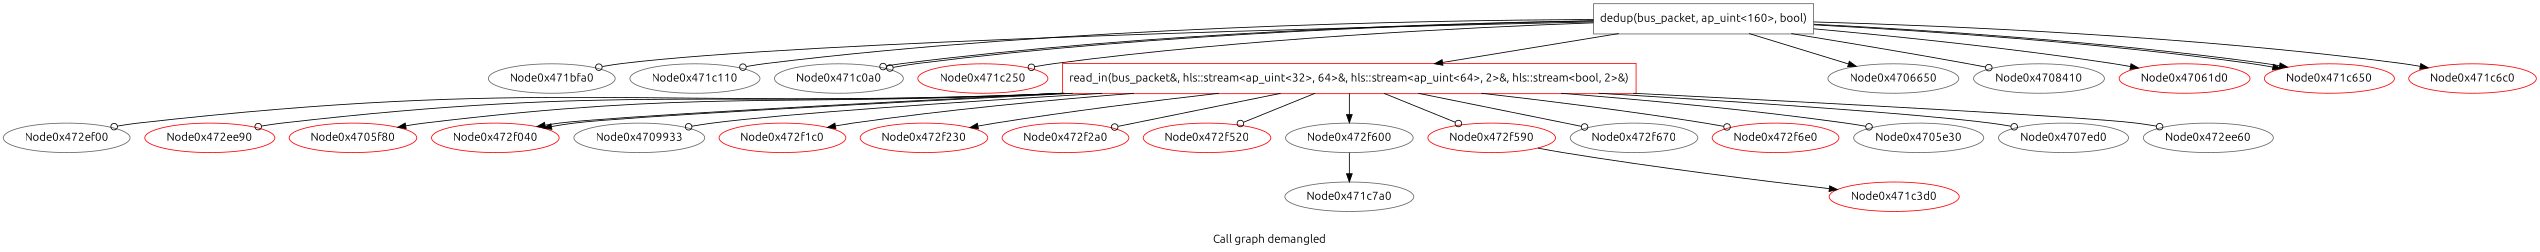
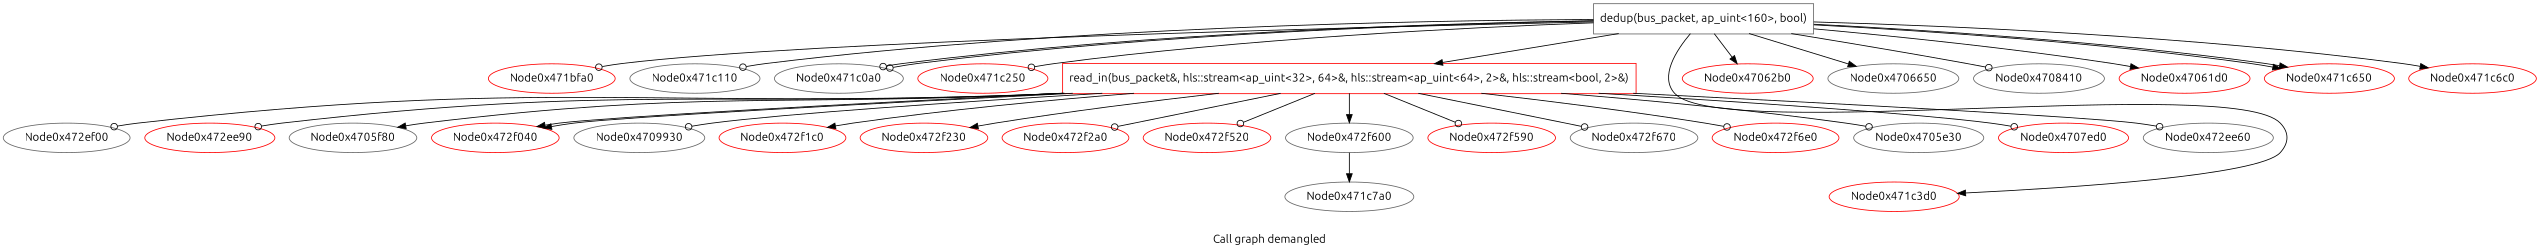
node "Node0x471bfa0": color gray40 -> red
node "Node0x47062b0": added
node "Node0x4705f80": color red -> gray40
node "Node0x4709933": label "Node0x4709933" -> "Node0x4709930"
node "Node0x4707ed0": color gray40 -> red
edge "Node0x472f590" -> "Node0x471c3d0": now "dedup(bus_packet, ap_uint<160>, bool)" -> "Node0x471c3d0"
